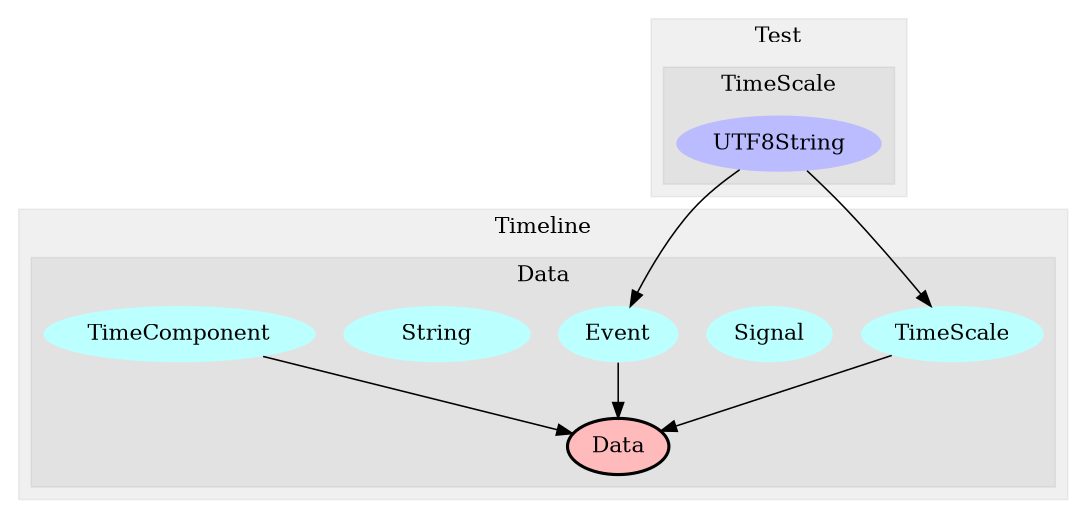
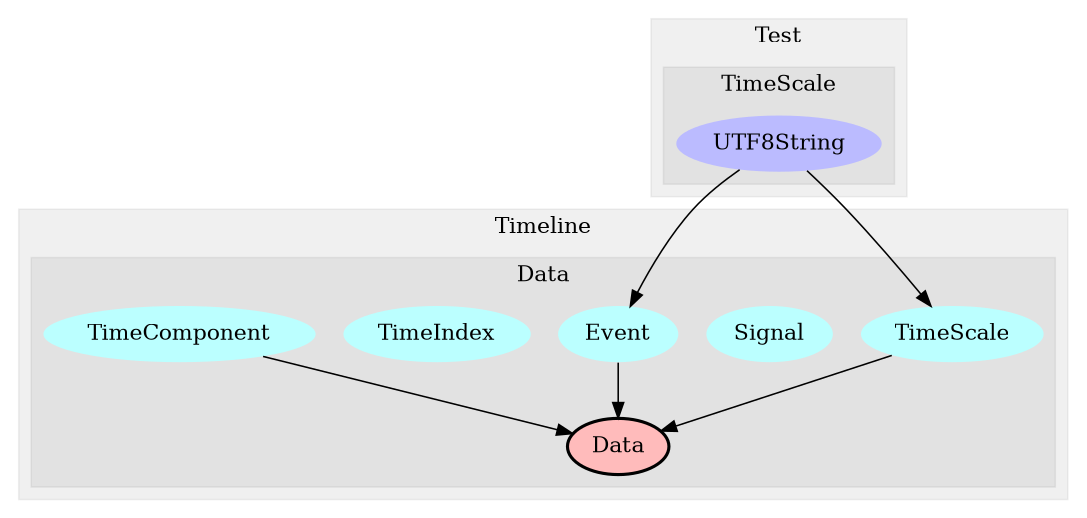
node "String": label "String" -> "TimeIndex"
